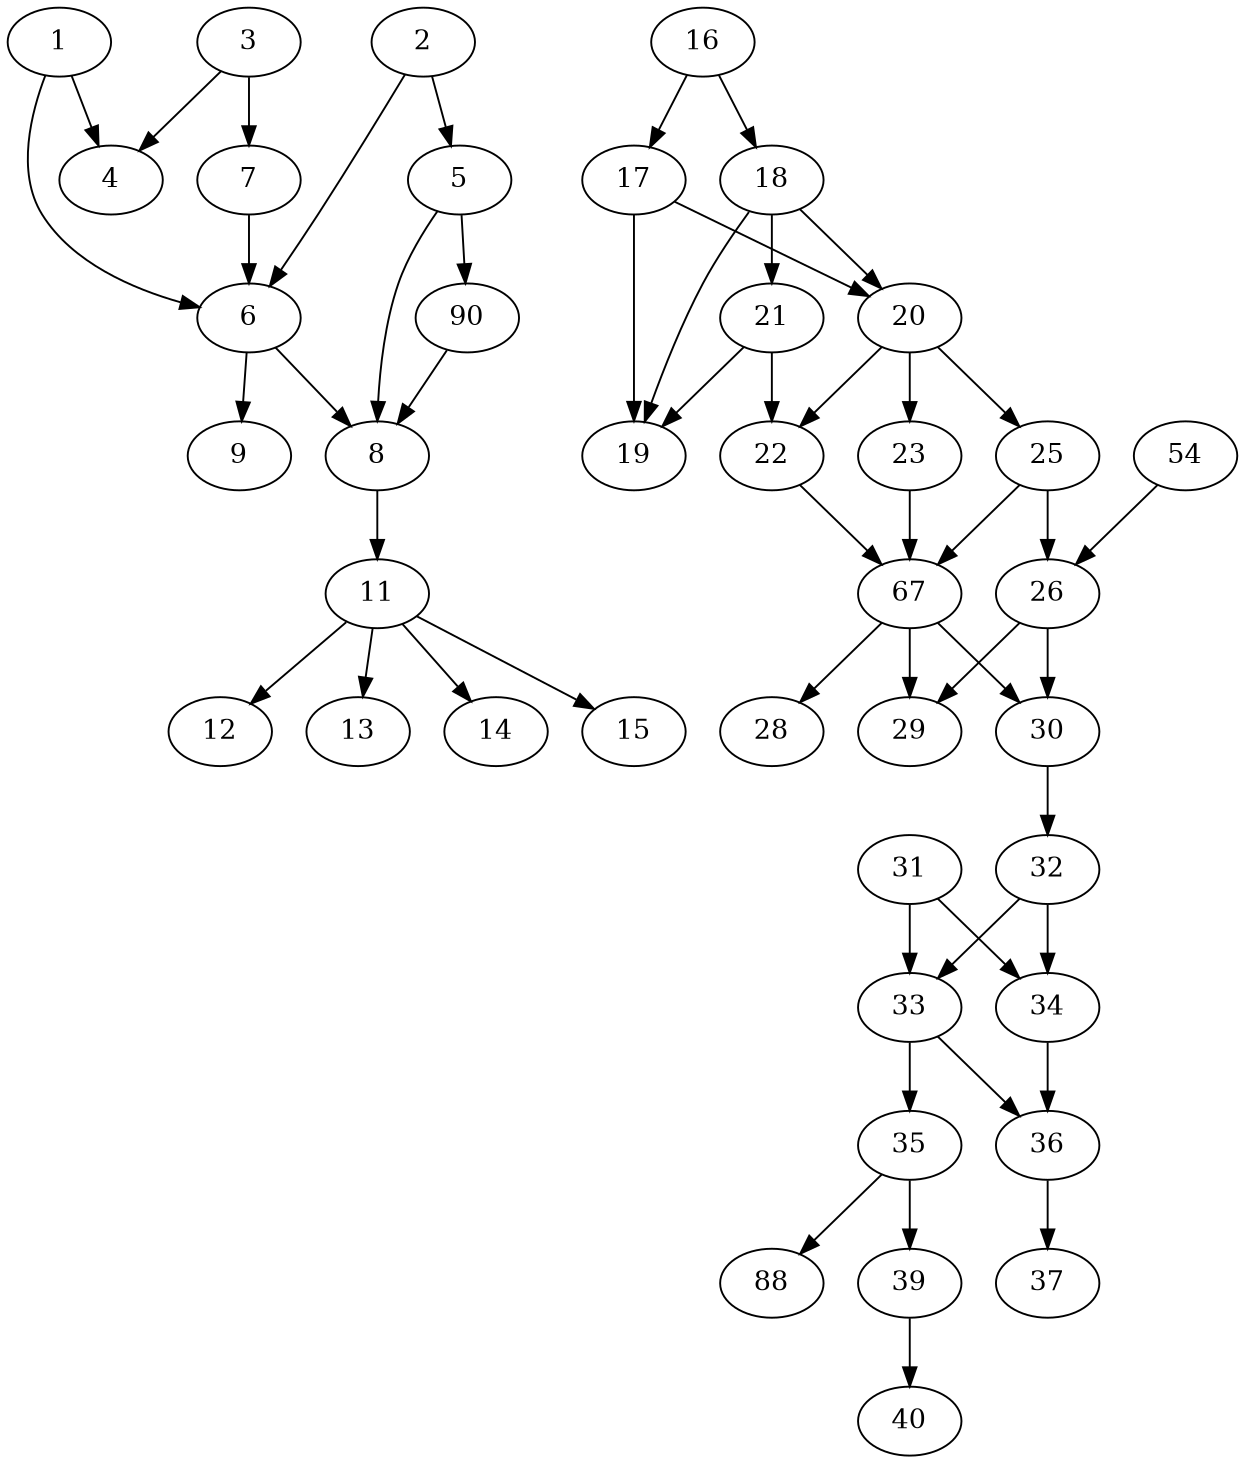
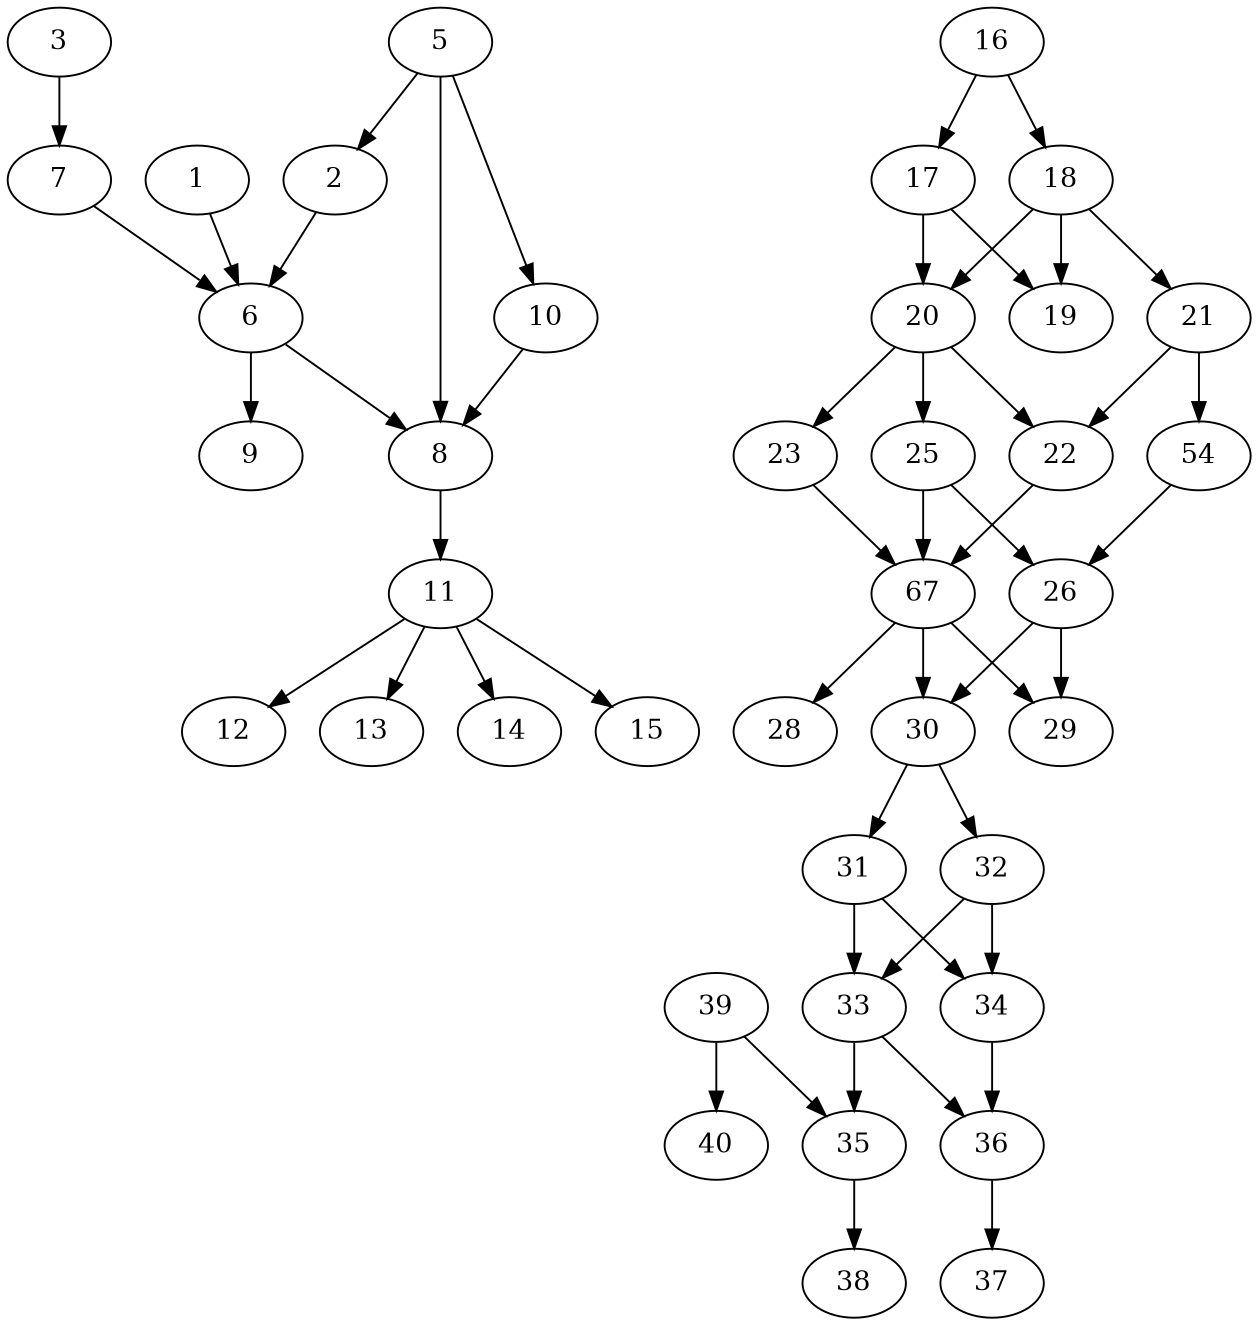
edge "2" -> "5": reversed
node "4": removed
node "90": label "90" -> "10"
edge "21" -> "19": now "21" -> "54"
edge "30" -> "31": added
edge "35" -> "39": reversed
node "88": label "88" -> "38"
